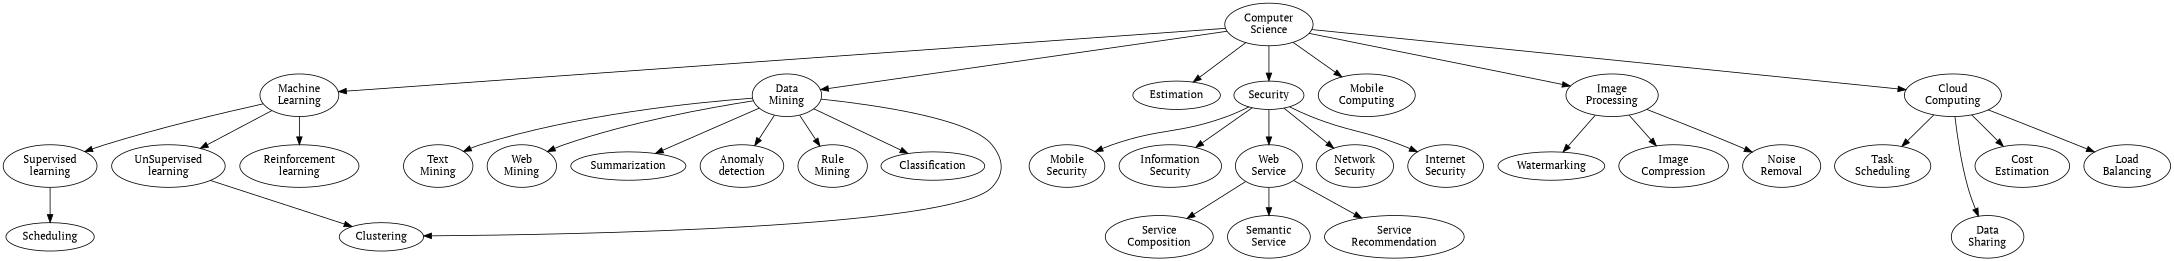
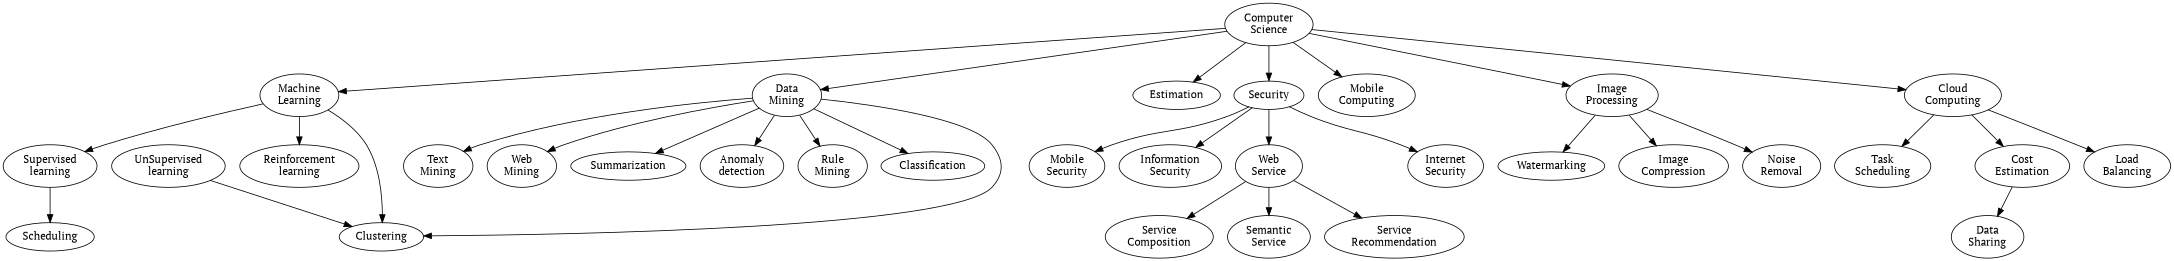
edge "Machine Learning" -> "UnSupervised learning": now "Machine Learning" -> "Clustering"
edge "Cloud Computing" -> "Data Sharing": now "Cost Estimation" -> "Data Sharing"
node "Network Security": removed
